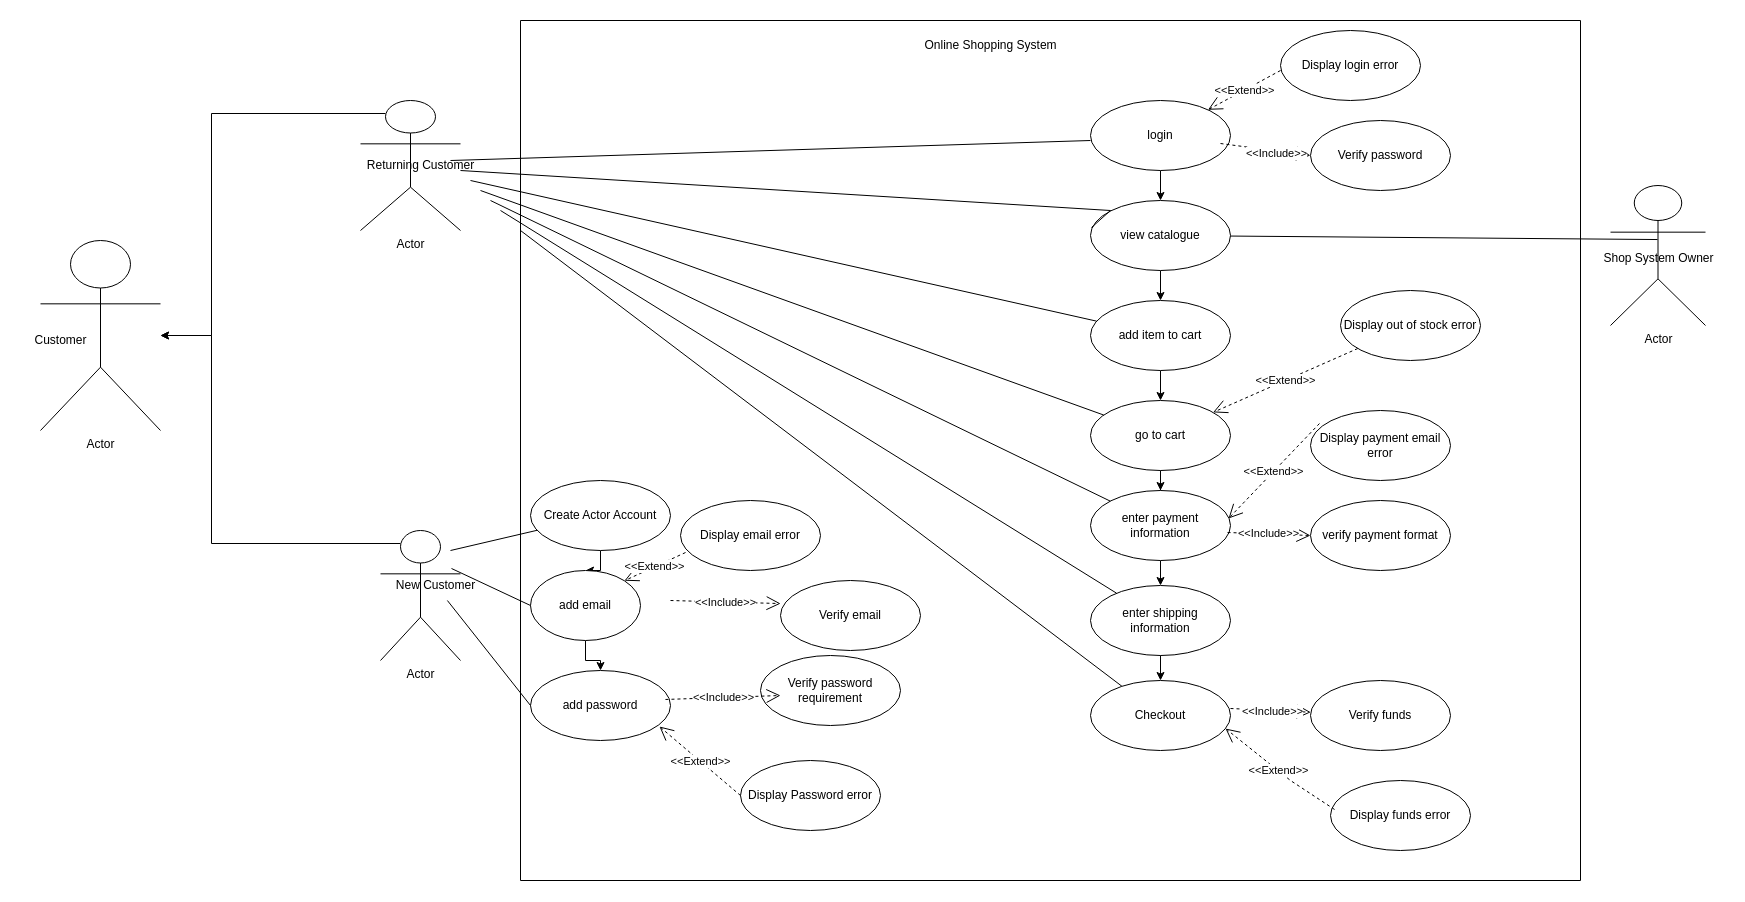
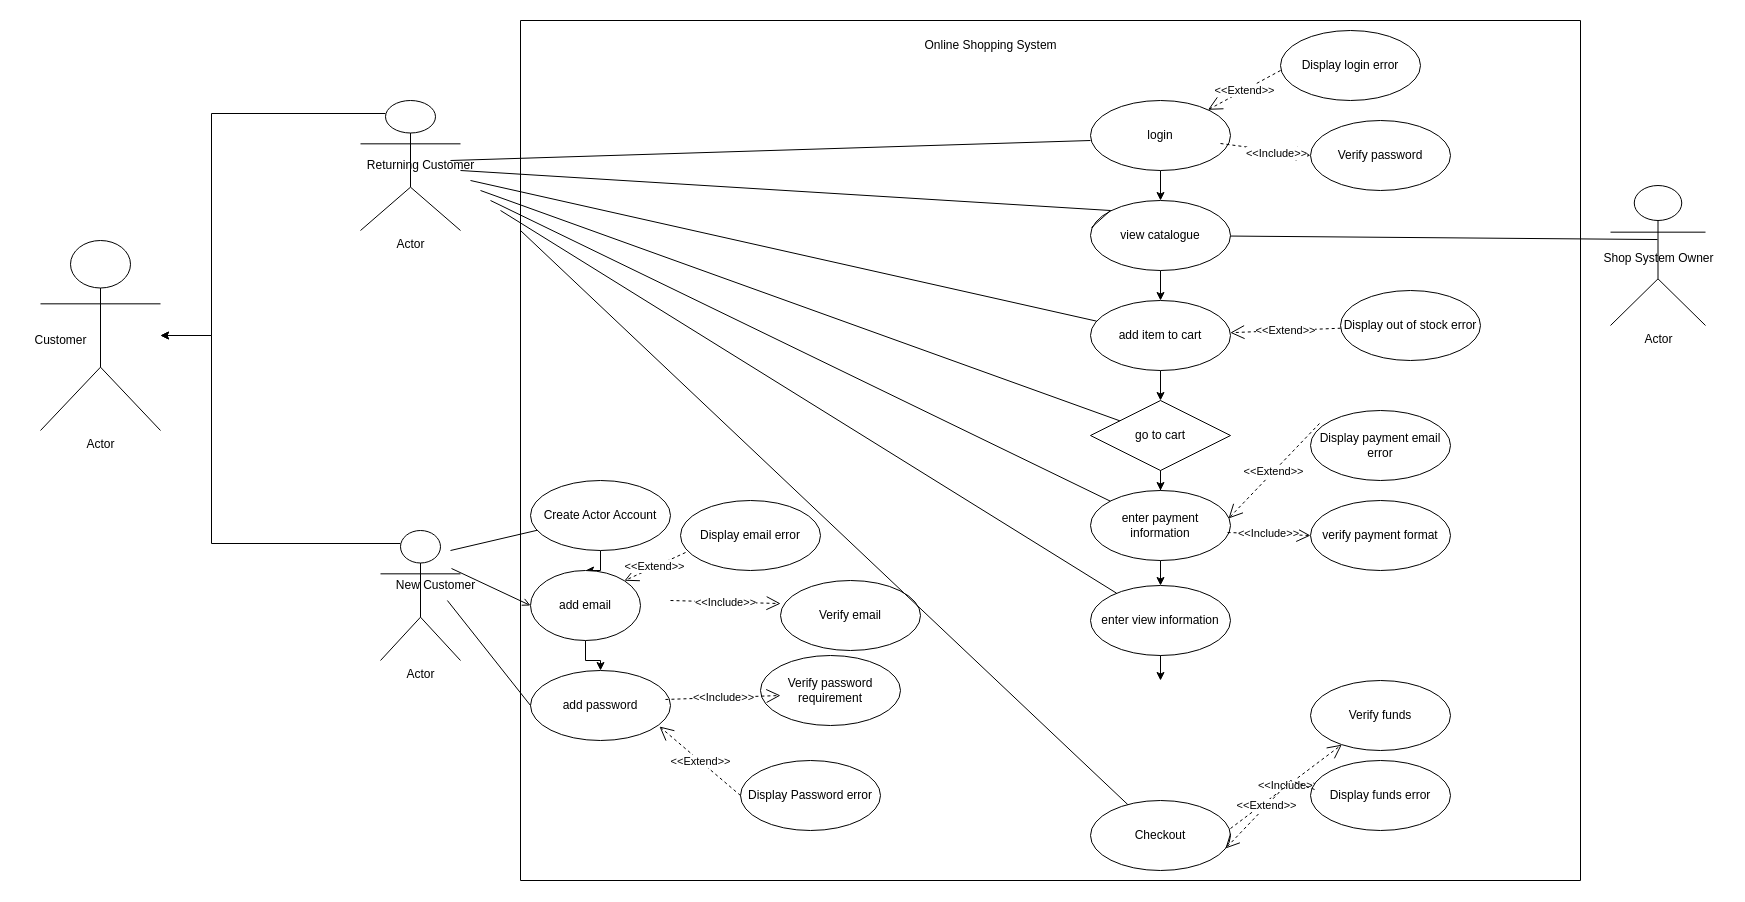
edge "Display out of stock error" -> "go to cart": now "Display out of stock error" -> "add item to cart"
node "go to cart": shape ellipse -> diamond
edge "New Customer" -- "add email": arrowhead none -> open
node "enter shipping information": label "enter shipping information" -> "enter view information"
node "Checkout": moved (1161, 716) -> (1161, 836)
node "Display funds error": moved (1401, 816) -> (1381, 796)
